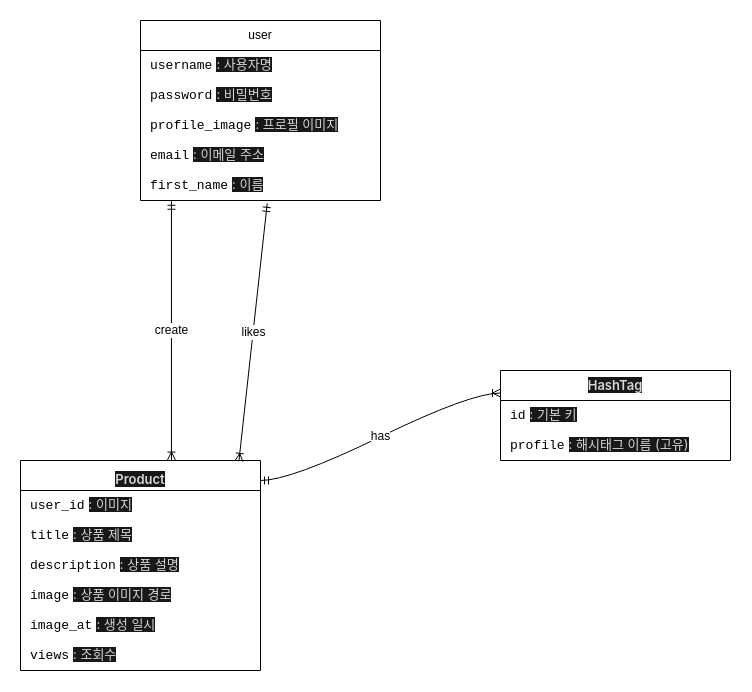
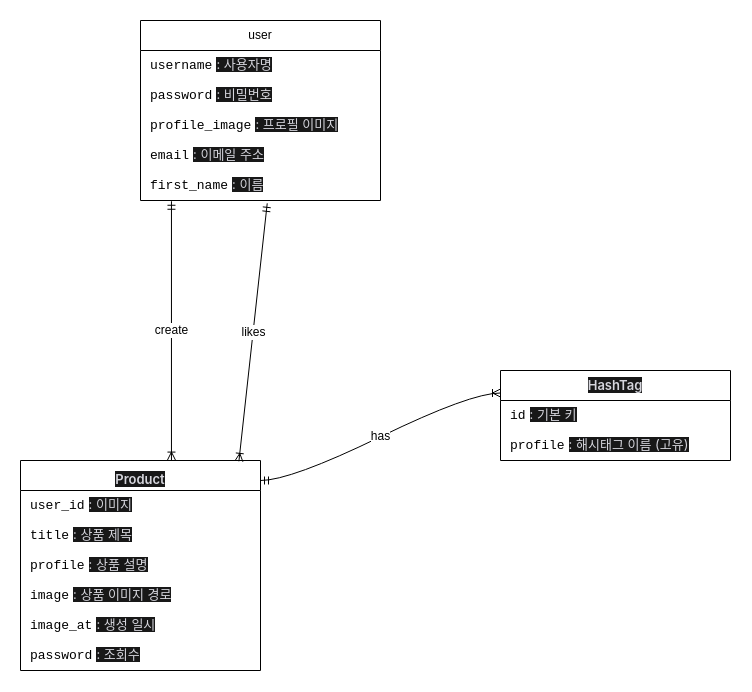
node "description: 상품 설명": label "description: 상품 설명" -> "profile: 상품 설명"
node "views: 조회수": label "views: 조회수" -> "password: 조회수"
